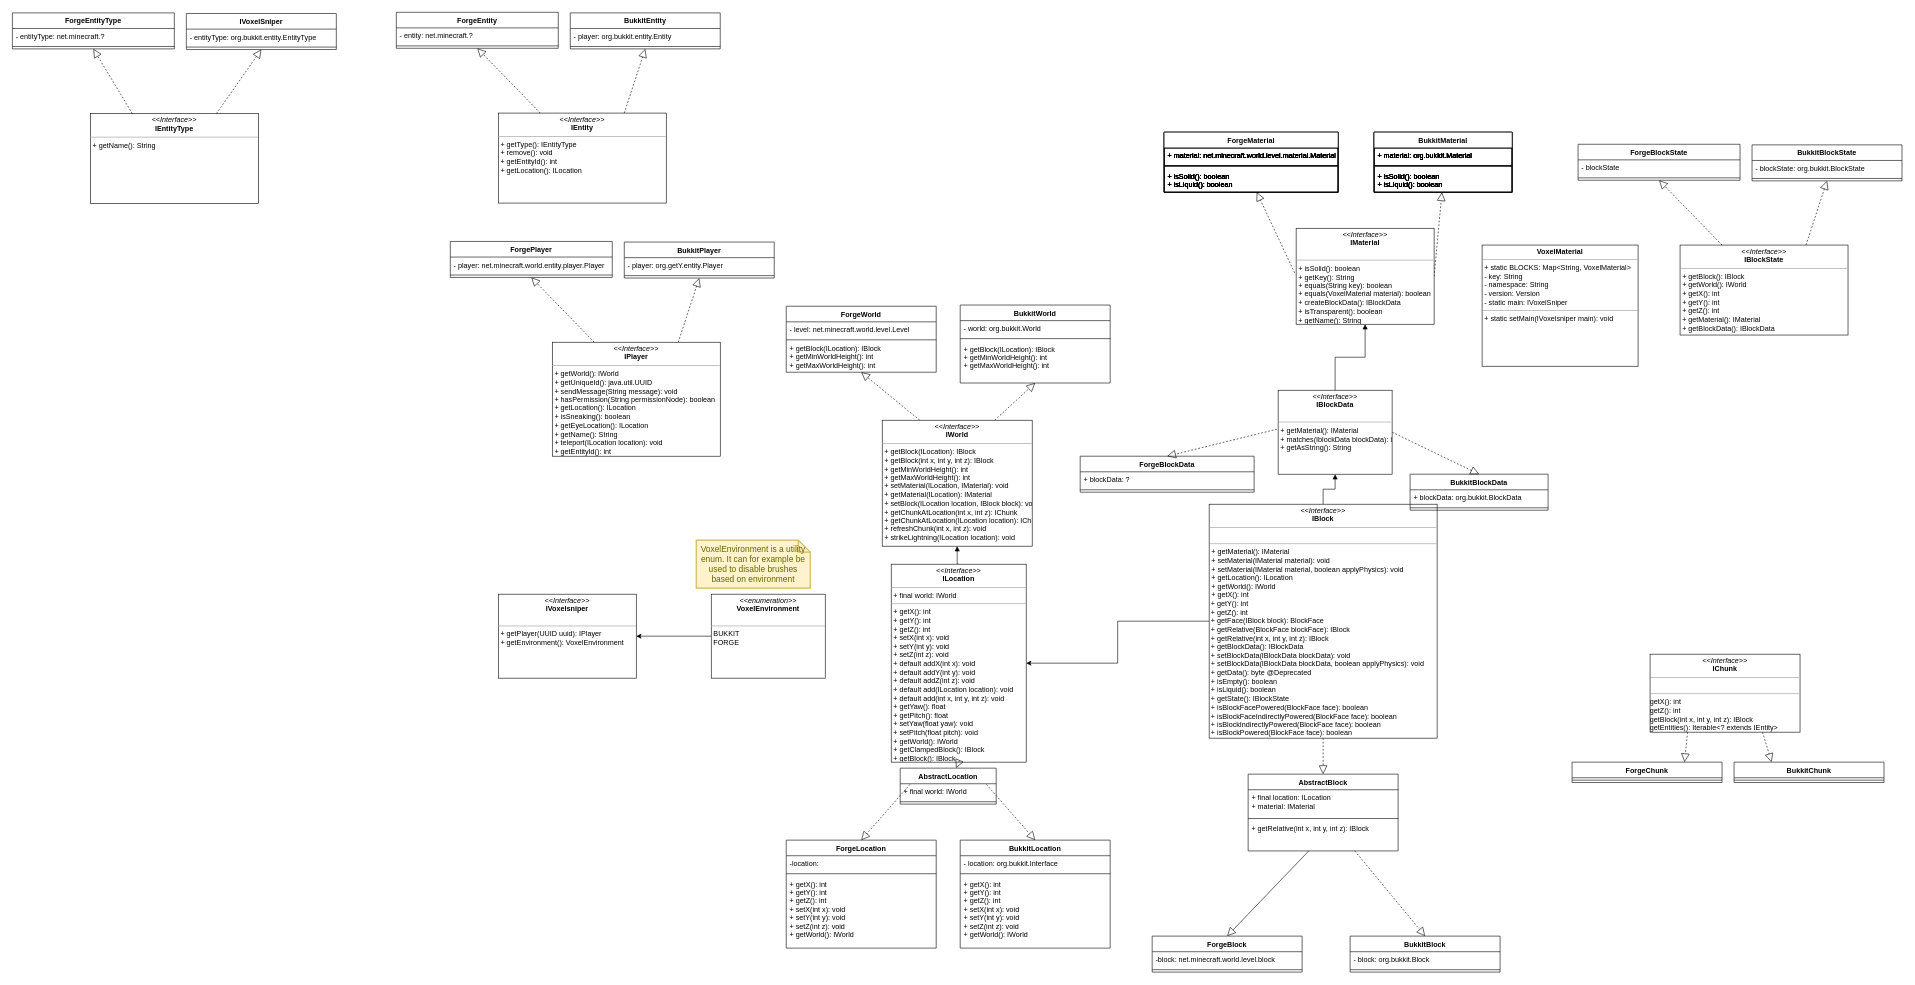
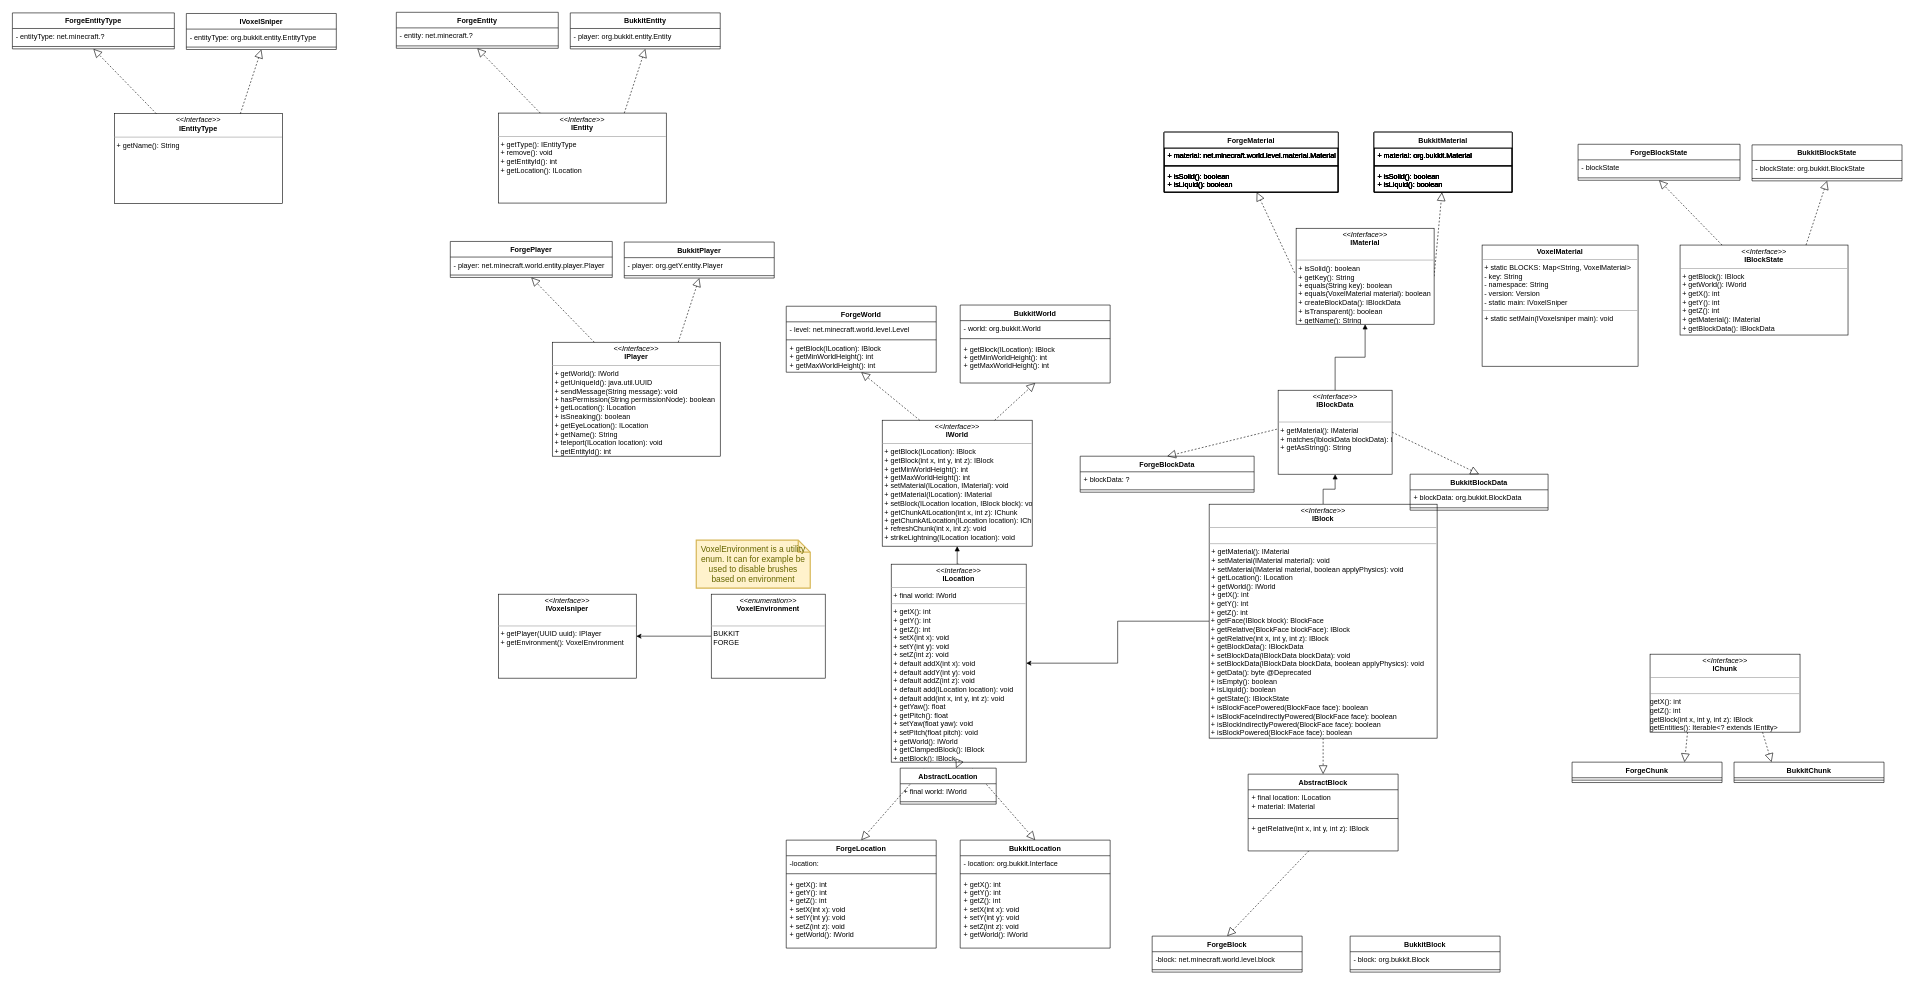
node "<<Interface>> IEntityType + getName(): String": moved (174, 159) -> (198, 159)
edge "+ getRelative(int x, int y, int z): IBlock" -> "ForgeBlock": style solid -> dashed
edge "AbstractBlock" -> "BukkitBlock": removed
